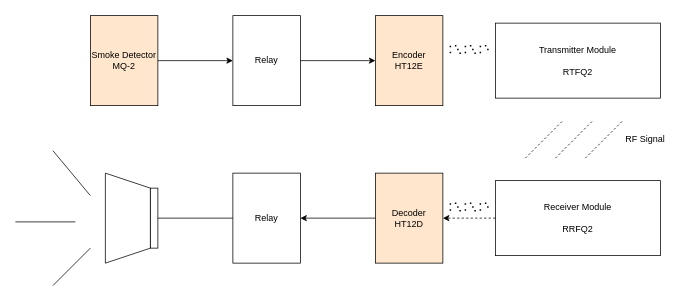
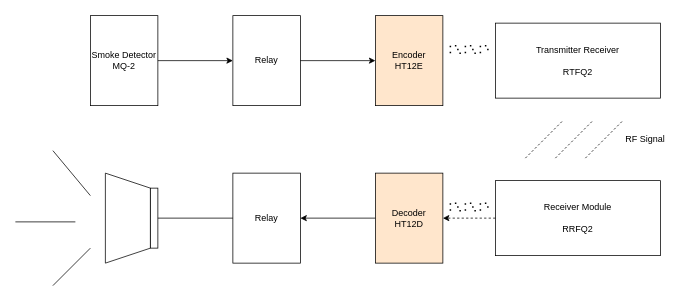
node "Smoke Detector MQ-2": fillcolor #ffe6cc -> #ffffff
node "Transmitter Module RTFQ2": label "Transmitter Module RTFQ2" -> "Transmitter Receiver RTFQ2"
